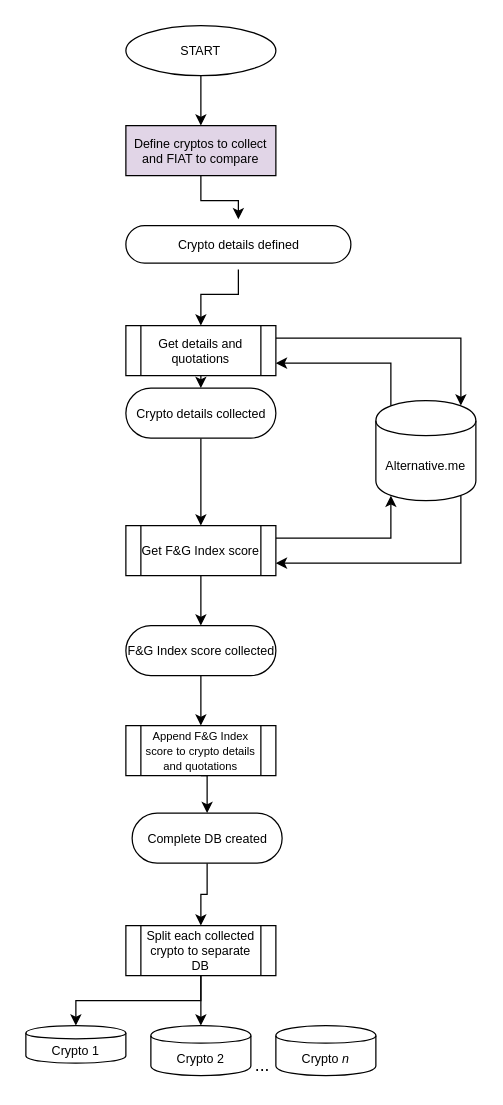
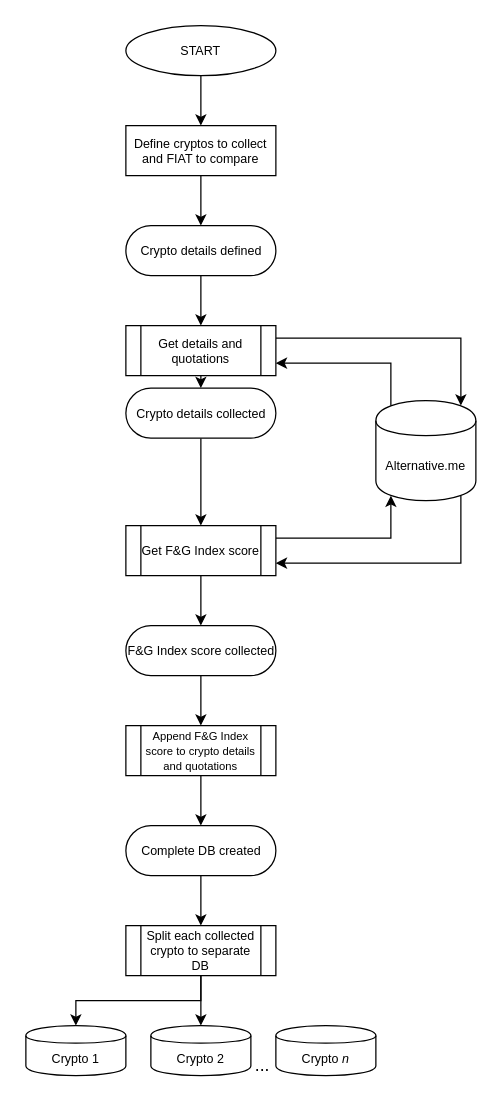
node "Define cryptos to collect and FIAT to compare": fillcolor #e1d5e7 -> #ffffff
node "Crypto details defined": size 225x38 -> 150x50
node "Complete DB created": moved (207, 838) -> (201, 851)
node "Crypto 1": size 100x38 -> 100x50
